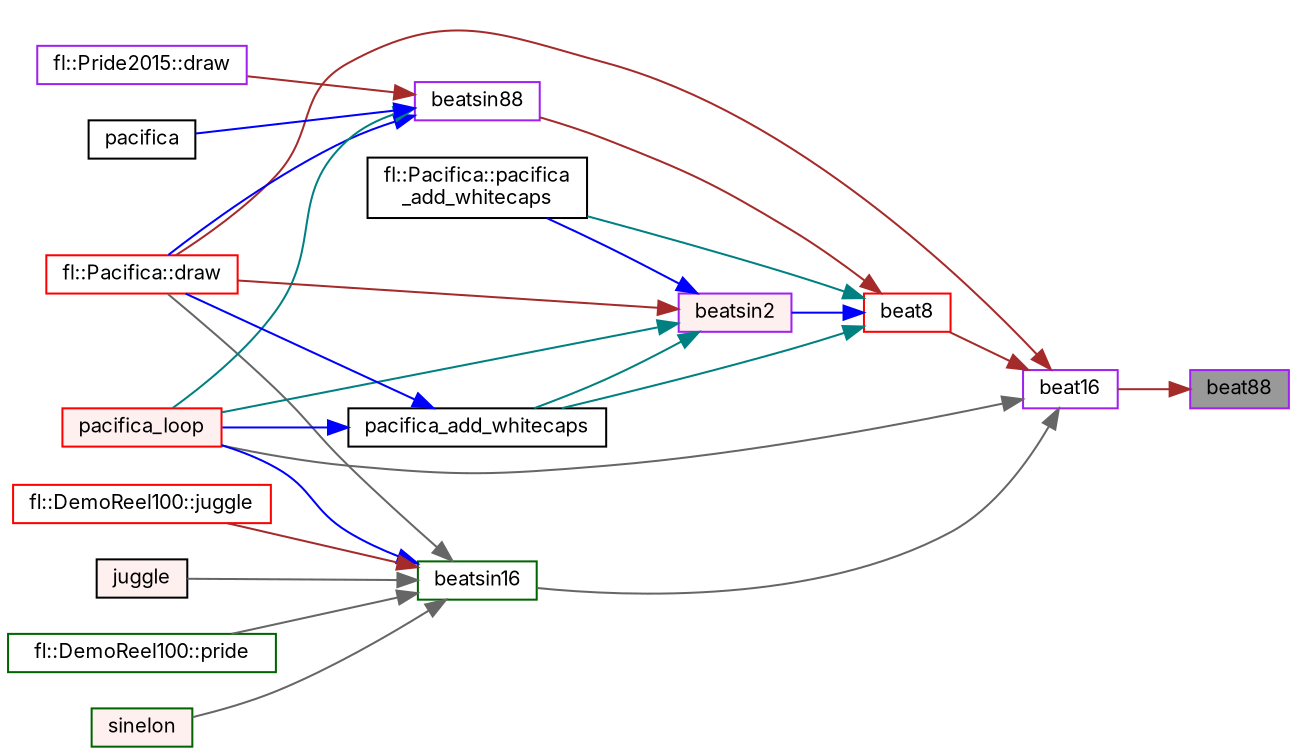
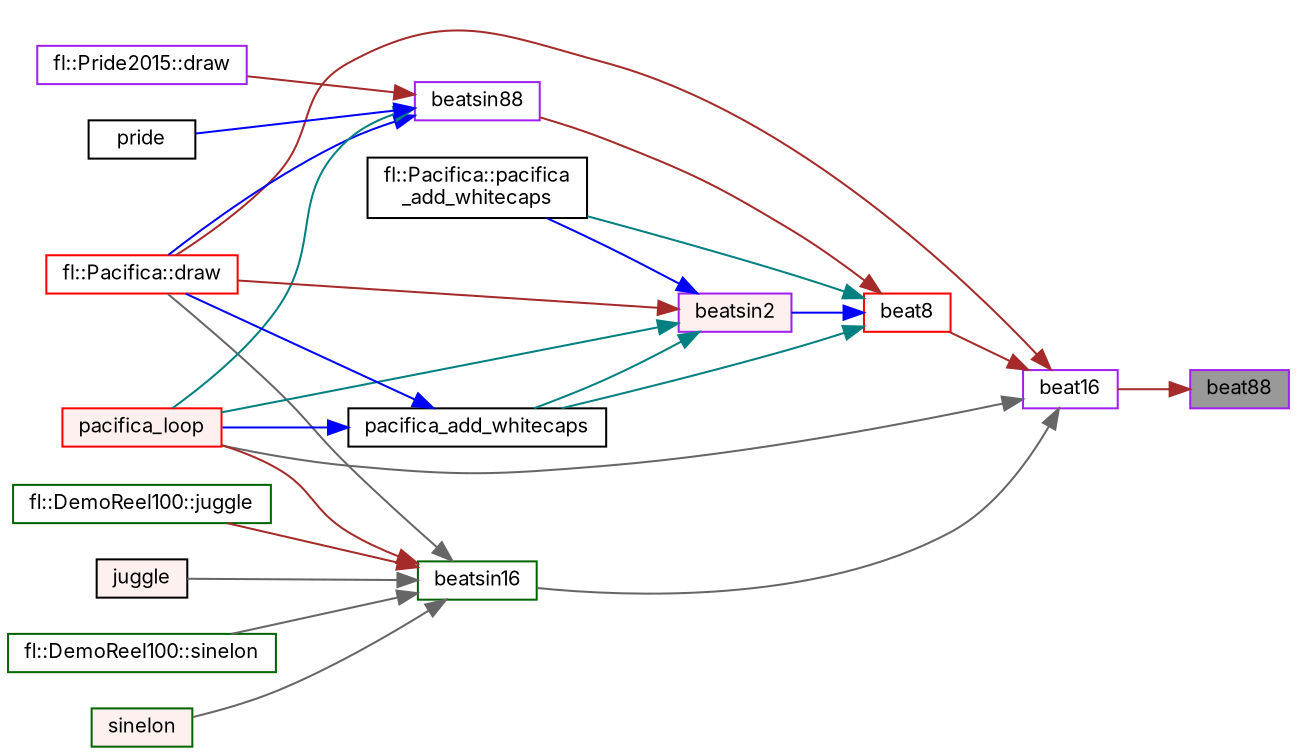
node "pacifica": label "pacifica" -> "pride"
edge "pacifica_loop" -> "beatsin16": color blue -> brown
node "fl::DemoReel100::juggle": color red -> darkgreen
node "fl::DemoReel100::pride": label "fl::DemoReel100::pride" -> "fl::DemoReel100::sinelon"
